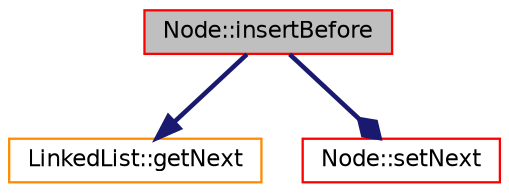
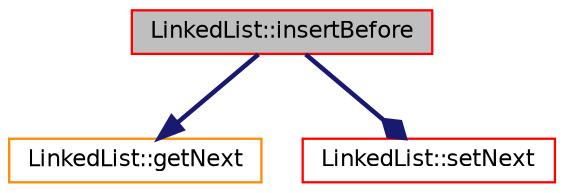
node "Node::insertBefore": label "Node::insertBefore" -> "LinkedList::insertBefore"
node "Node::setNext": label "Node::setNext" -> "LinkedList::setNext"
